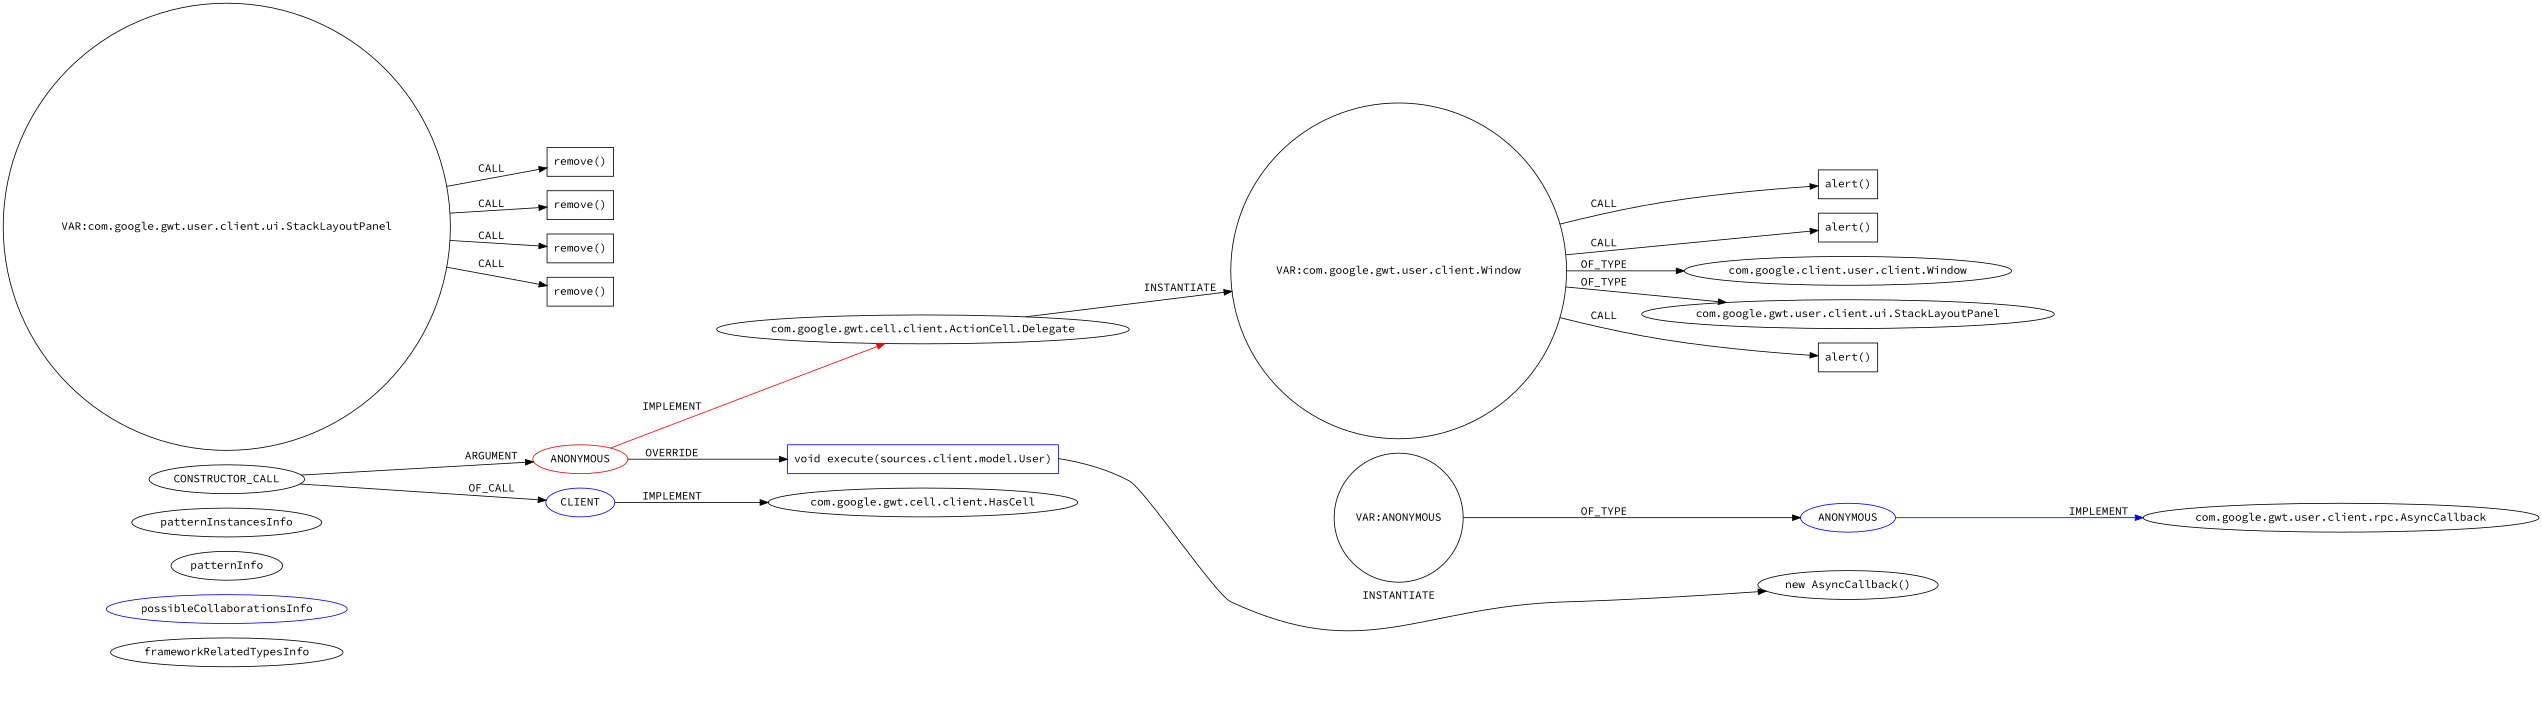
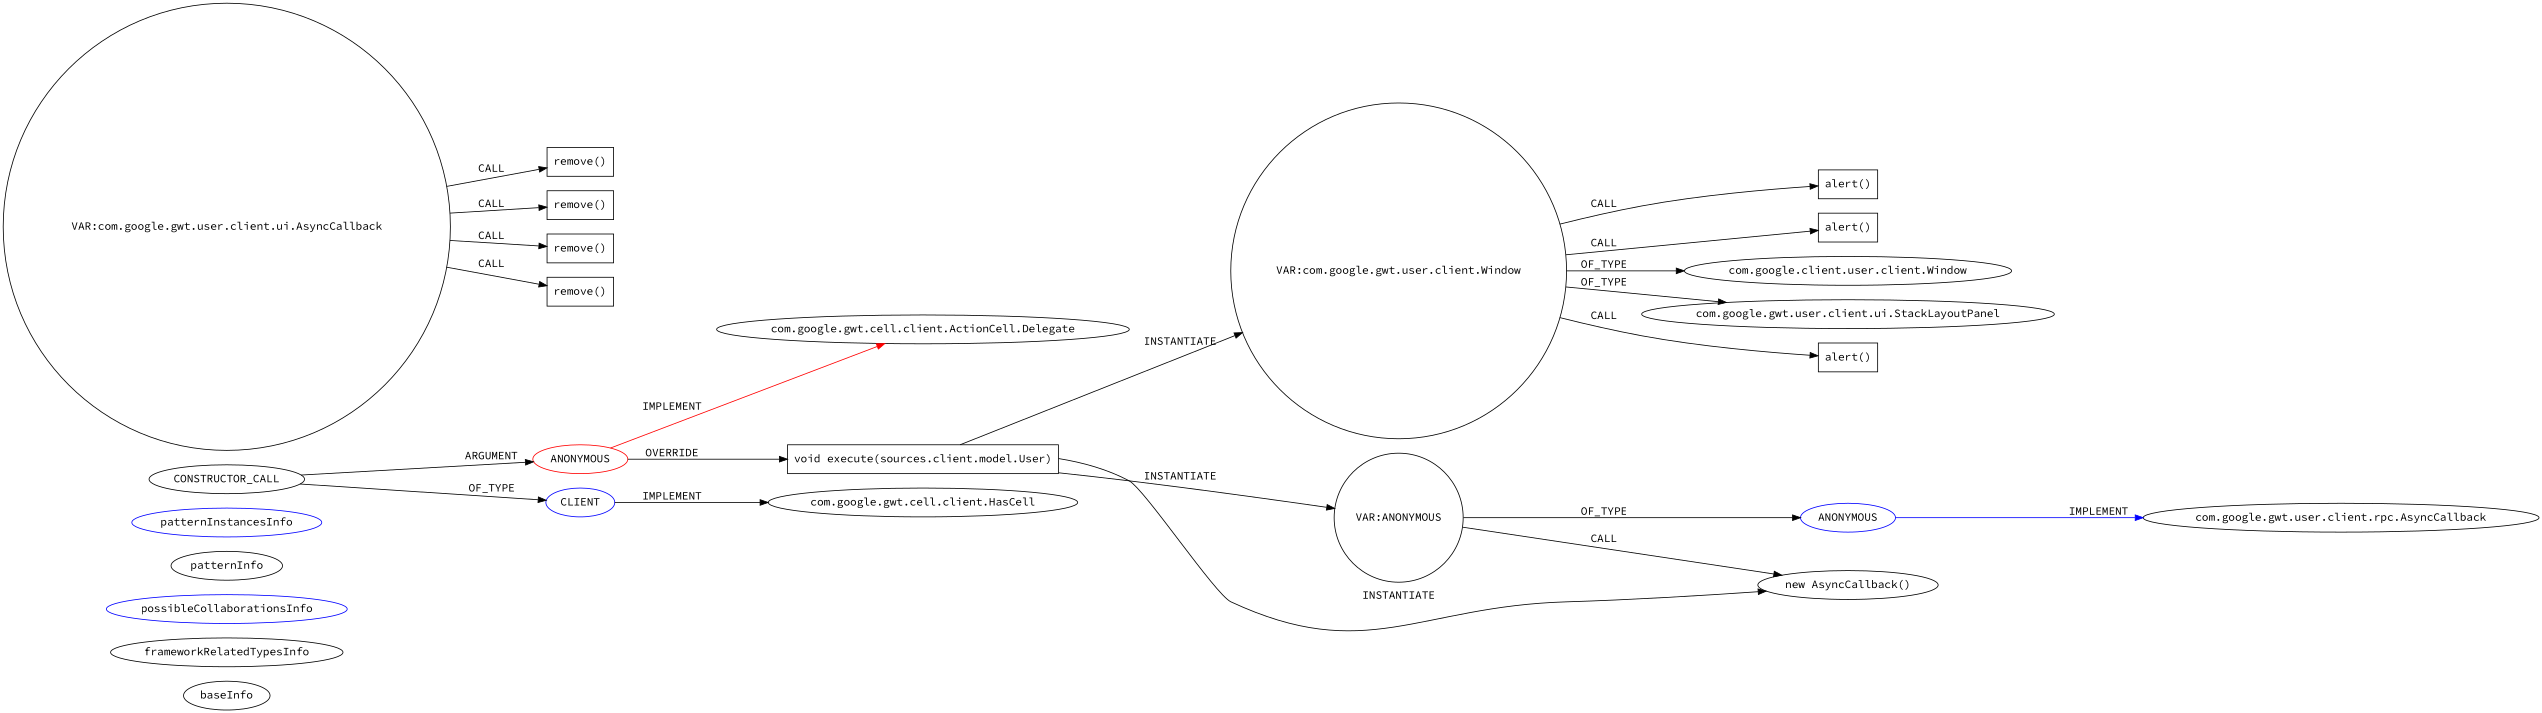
node "VAR:com.google.gwt.user.client.ui.StackLayoutPanel": label "VAR:com.google.gwt.user.client.ui.StackLayoutPanel" -> "VAR:com.google.gwt.user.client.ui.AsyncCallback"
edge "com.google.gwt.cell.client.ActionCell.Delegate" -> "VAR:com.google.gwt.user.client.Window": now "void execute(sources.client.model.User)" -> "VAR:com.google.gwt.user.client.Window"
node "void execute(sources.client.model.User)": color blue -> black
edge "CONSTRUCTOR_CALL" -> "CLIENT": label "OF_CALL" -> "OF_TYPE"
edge "void execute(sources.client.model.User)" -> "VAR:ANONYMOUS": added, label "INSTANTIATE"
node "patternInstancesInfo": color black -> blue
edge "VAR:ANONYMOUS" -> "new AsyncCallback()": added, label "CALL"
node "baseInfo": added
